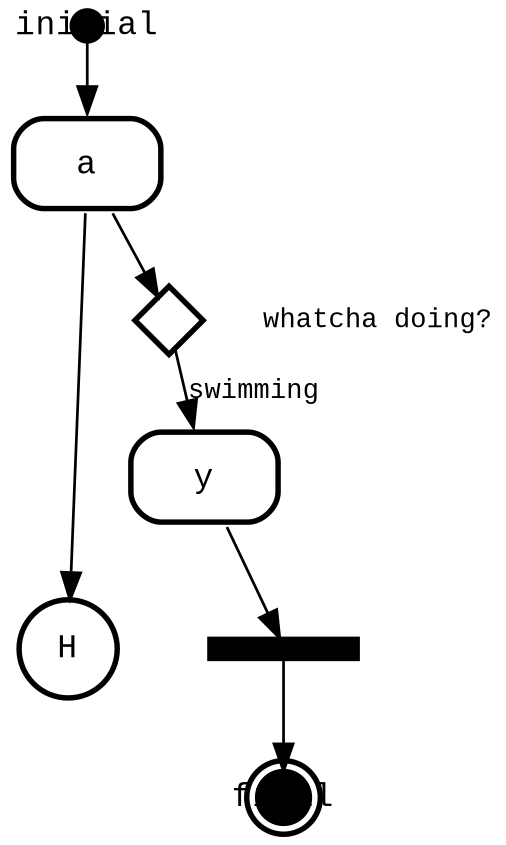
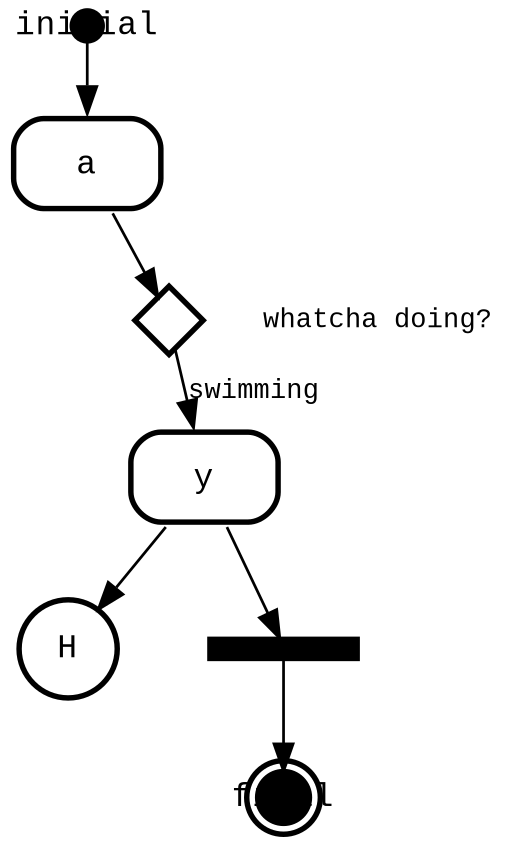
edge "a" -> "H": now "y" -> "H"
